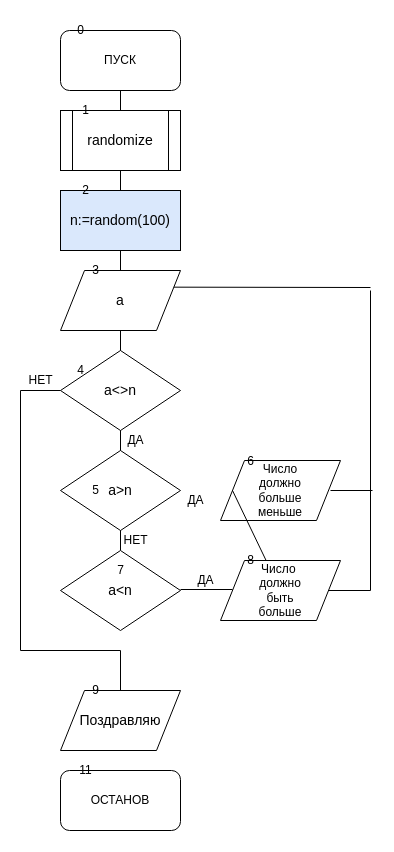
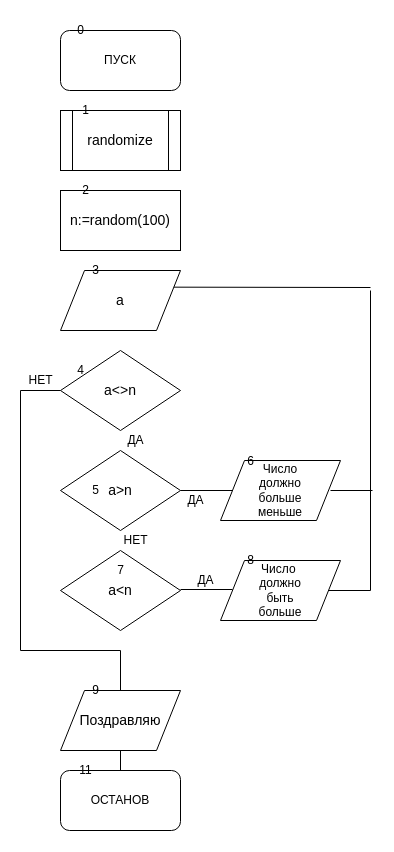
node "n:=random(100)": fillcolor #dae8fc -> #ffffff
edge "Число должно больше меньше" -- "Число должно быть больше": now "Число должно больше меньше" -- "a>n"
edge "ПУСК" -- "a<n": removed
edge "Поздравляю" -- "ОСТАНОВ": added
